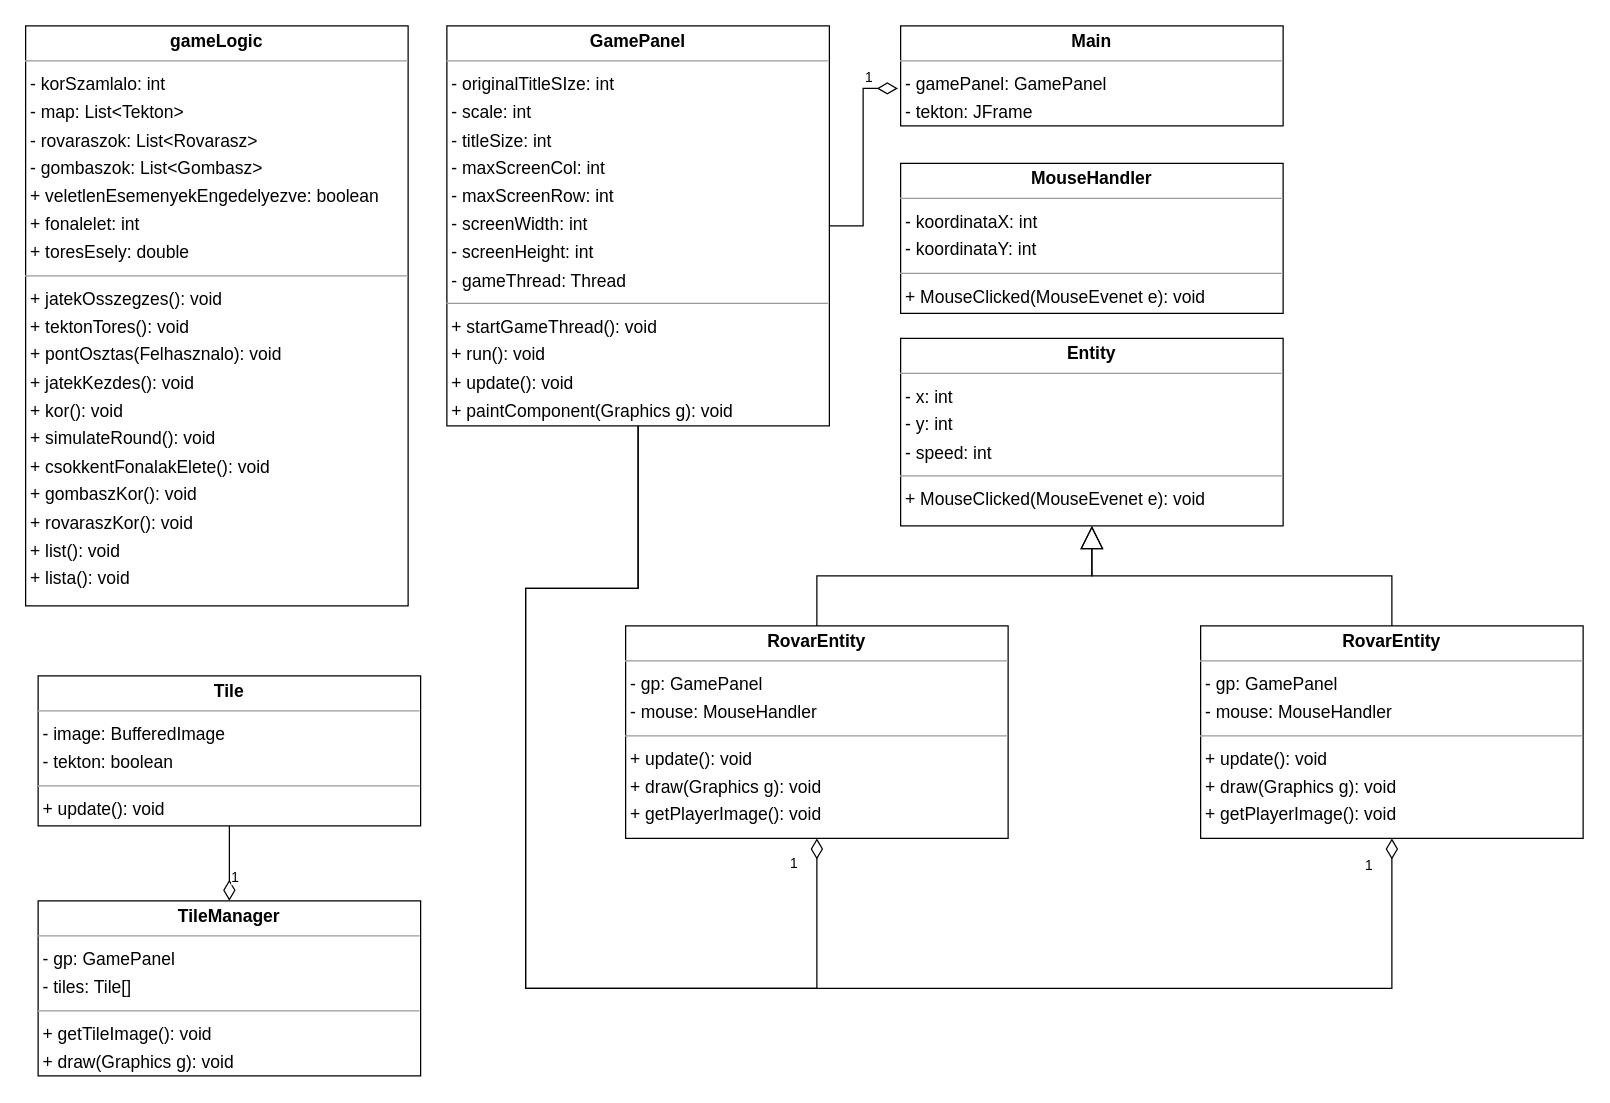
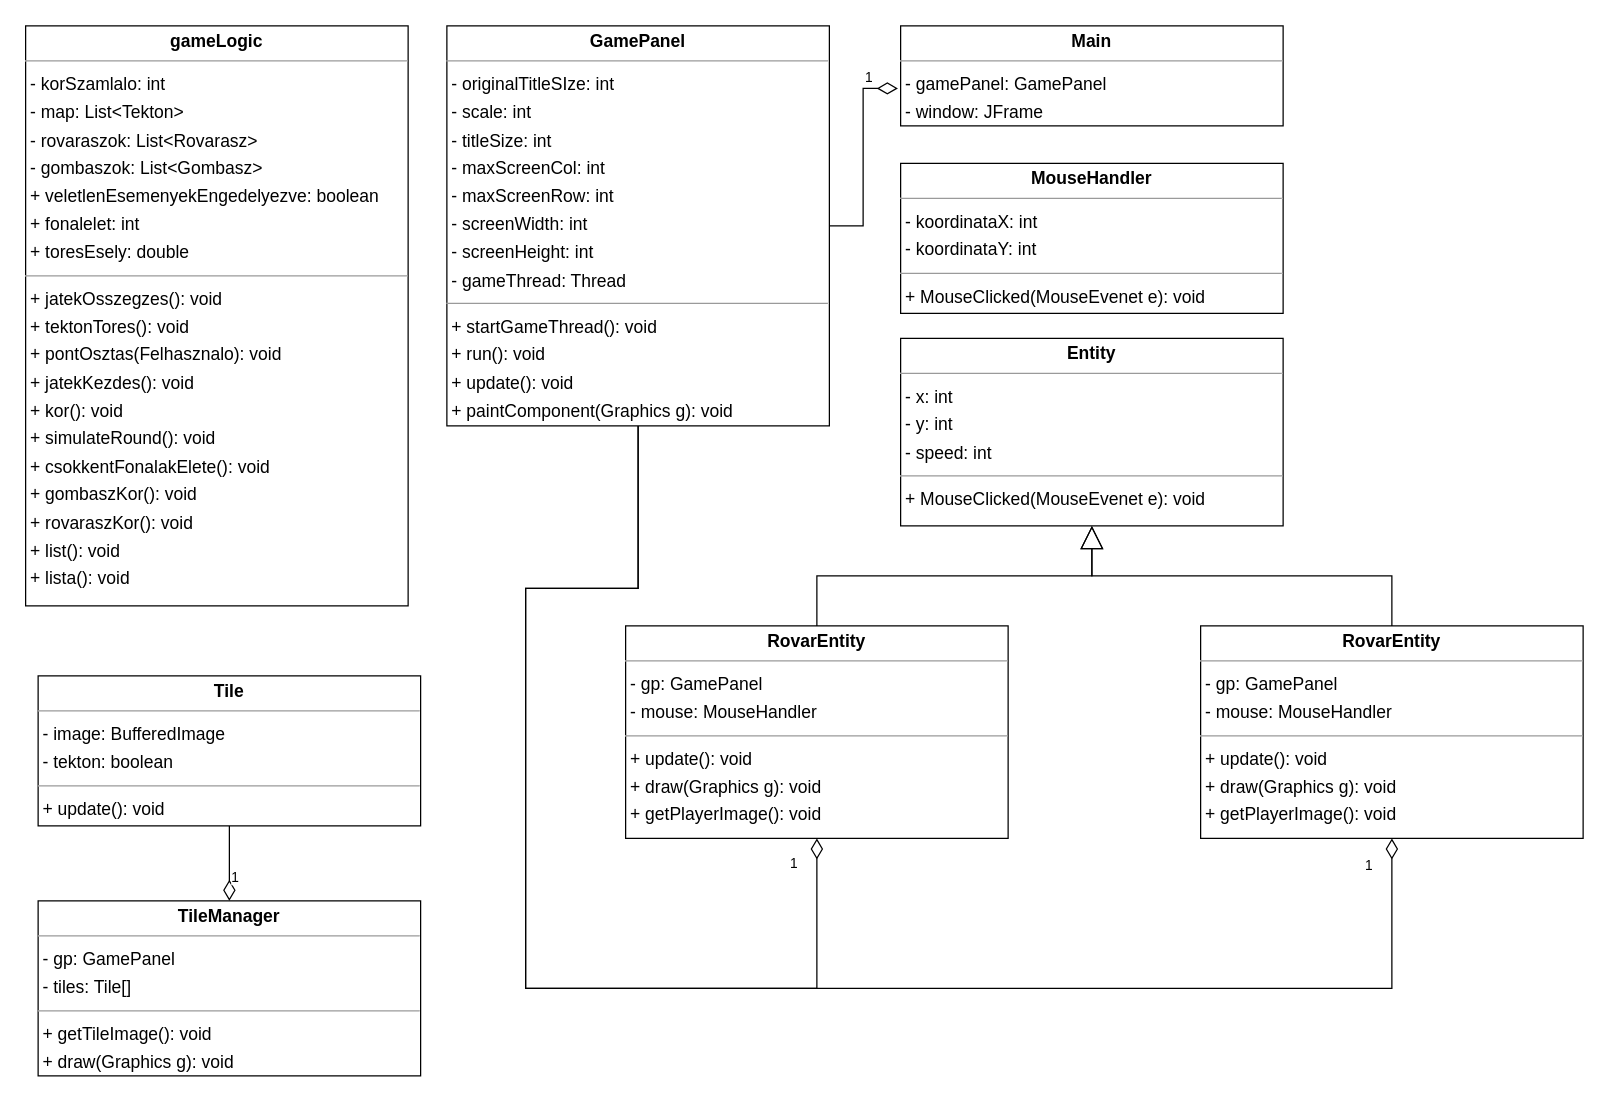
node "Main - gamePanel: GamePanel - tekton: JFrame": label "Main - gamePanel: GamePanel - tekton: JFrame" -> "Main - gamePanel: GamePanel - window: JFrame"
